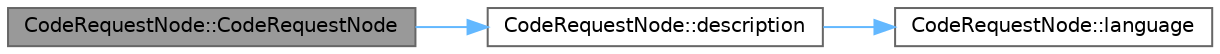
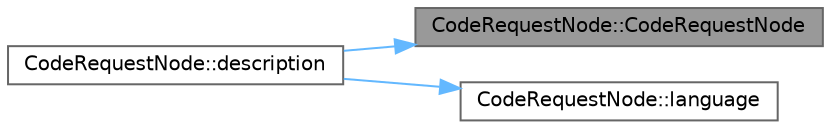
edge "CodeRequestNode::CodeRequestNode" -> "CodeRequestNode::description": reversed
